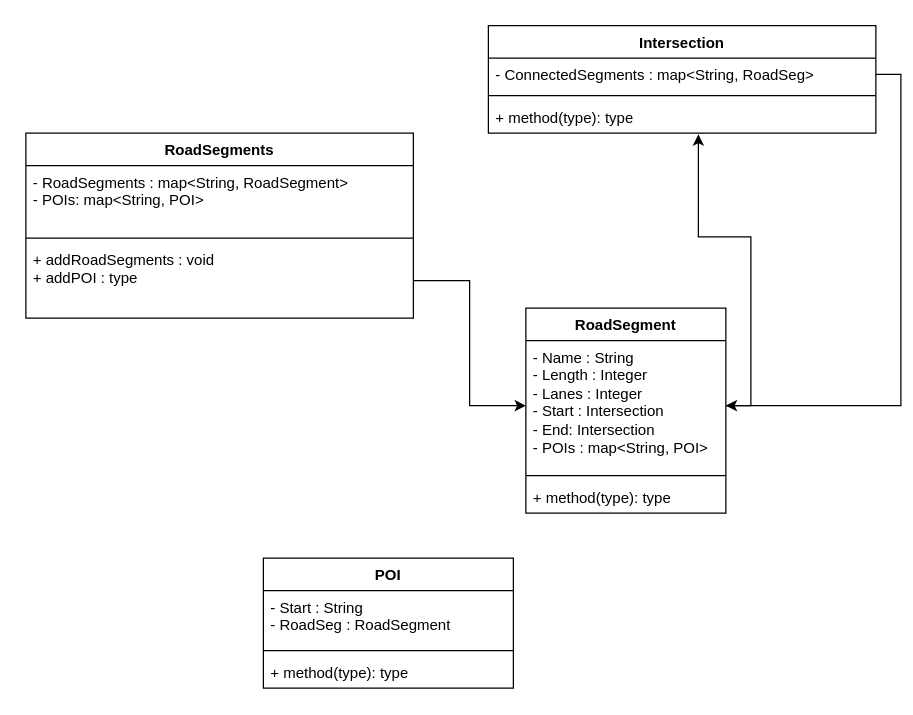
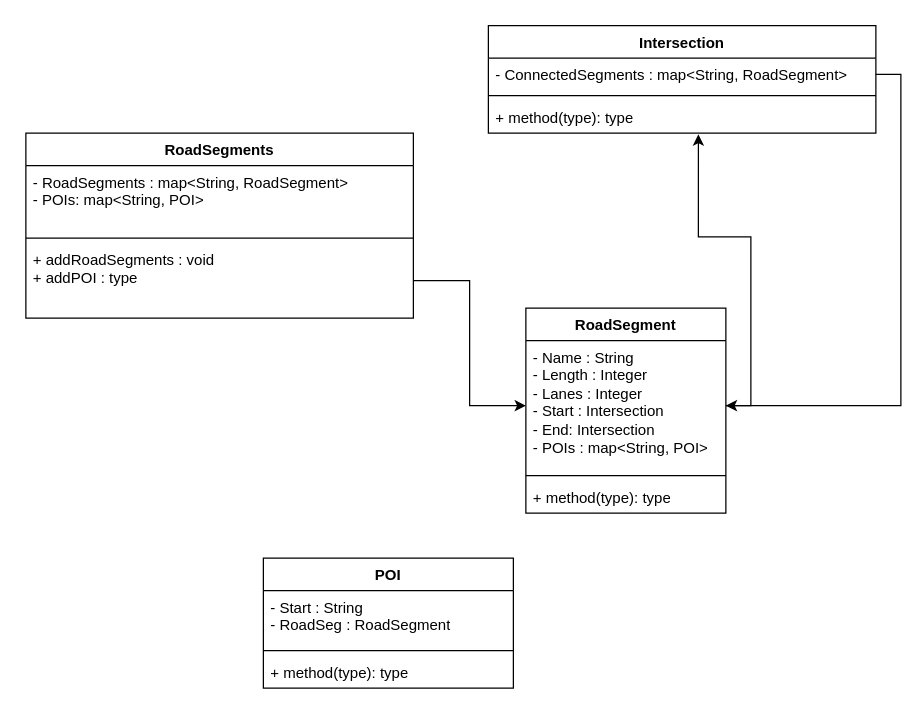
node "- ConnectedSegments : map<String, RoadSeg>": label "- ConnectedSegments : map<String, RoadSeg>" -> "- ConnectedSegments : map<String, RoadSegment>"
